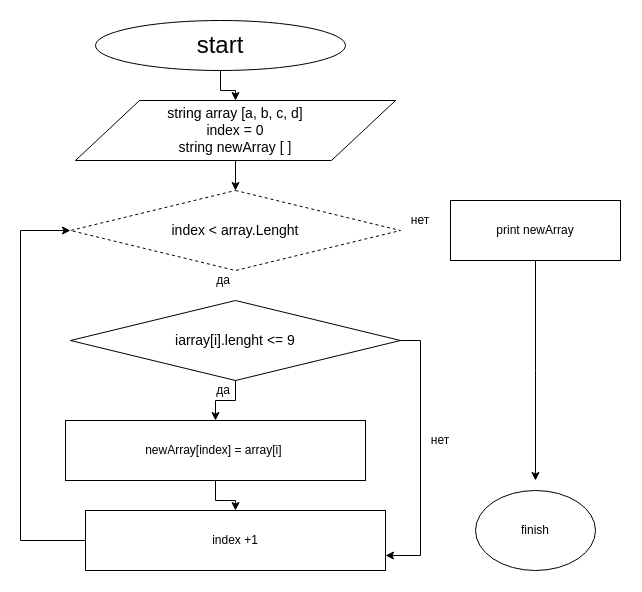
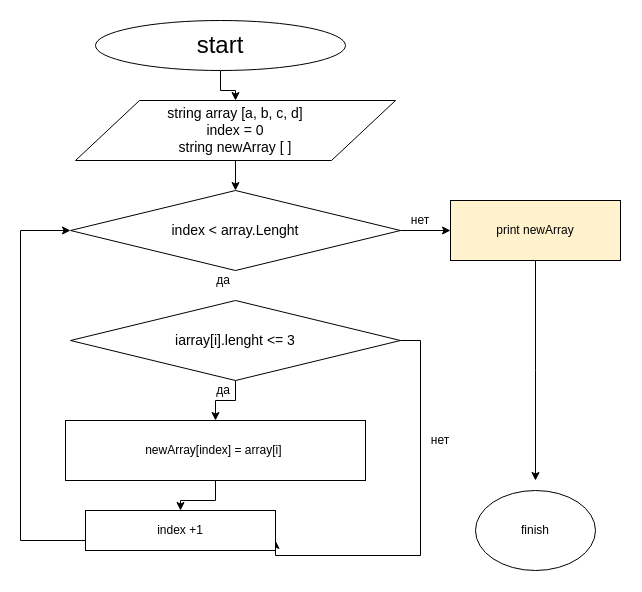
node "index < array.Lenght": style dashed -> solid
edge "index < array.Lenght" -> "print newArray": added
node "print newArray": fillcolor #ffffff -> #fff2cc
node "iarray[i].lenght <= 9": label "iarray[i].lenght <= 9" -> "iarray[i].lenght <= 3"
node "index +1": size 300x60 -> 190x40
